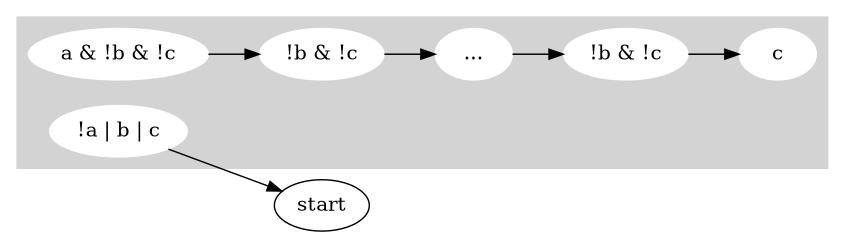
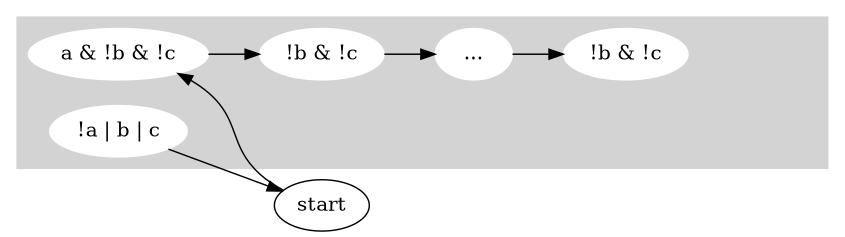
node "c": removed
edge "start" -> "a & !b & !c": added
